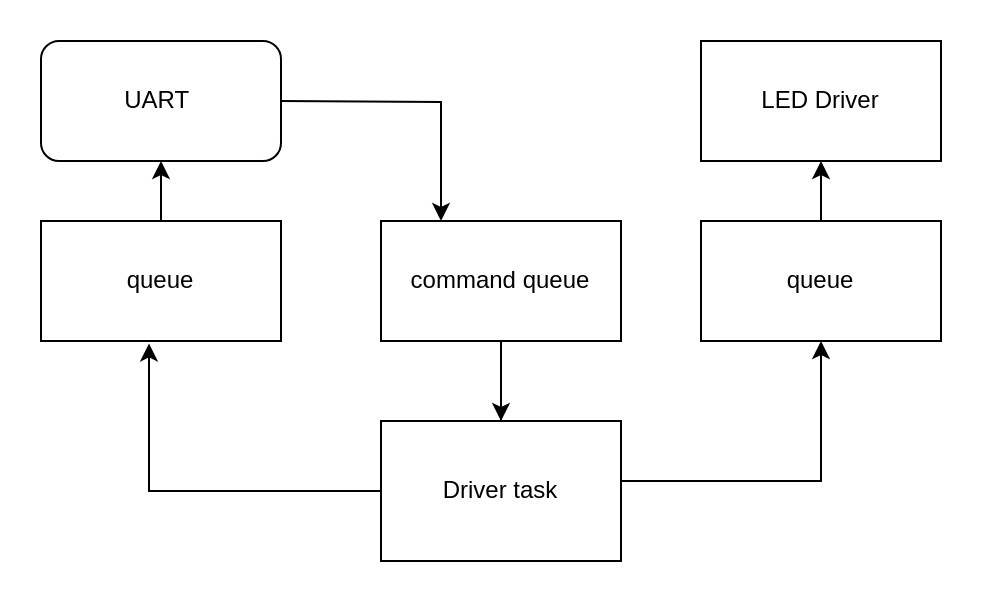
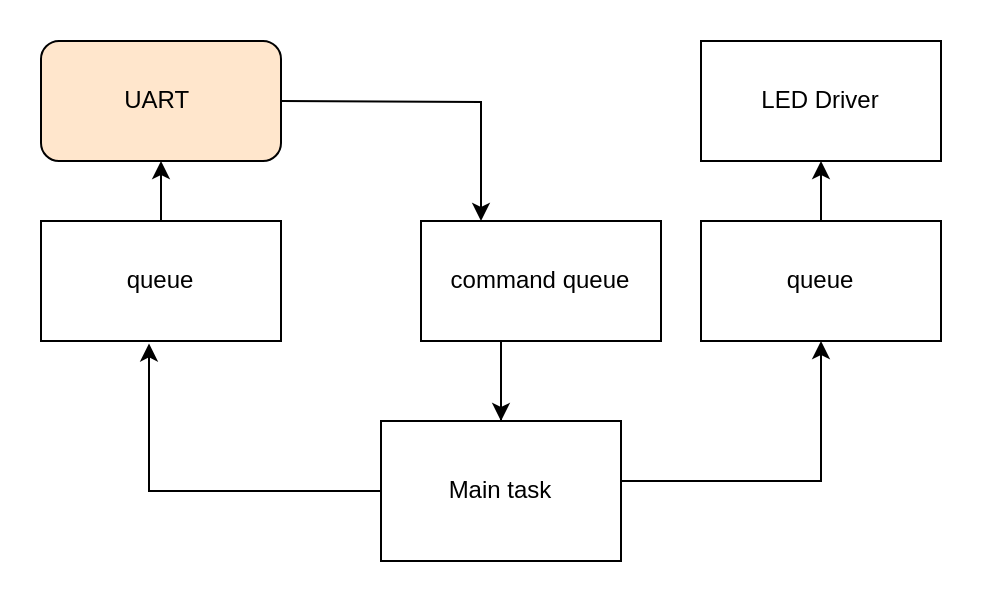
node "UART": fillcolor #ffffff -> #ffe6cc
node "command queue": moved (501, 281) -> (541, 281)
node "Driver task": label "Driver task" -> "Main task"
